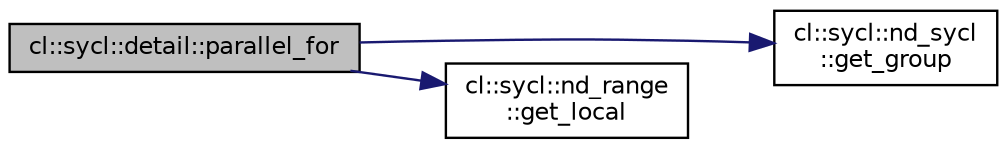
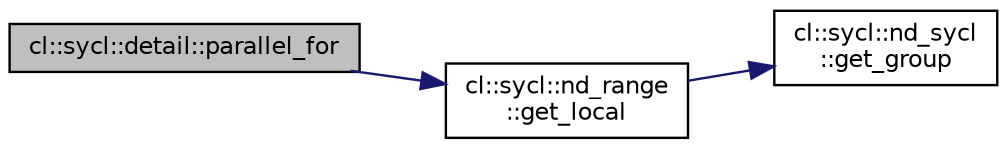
edge "cl::sycl::detail::parallel_for" -> "cl::sycl::nd_sycl ::get_group": now "cl::sycl::nd_range ::get_local" -> "cl::sycl::nd_sycl ::get_group"
